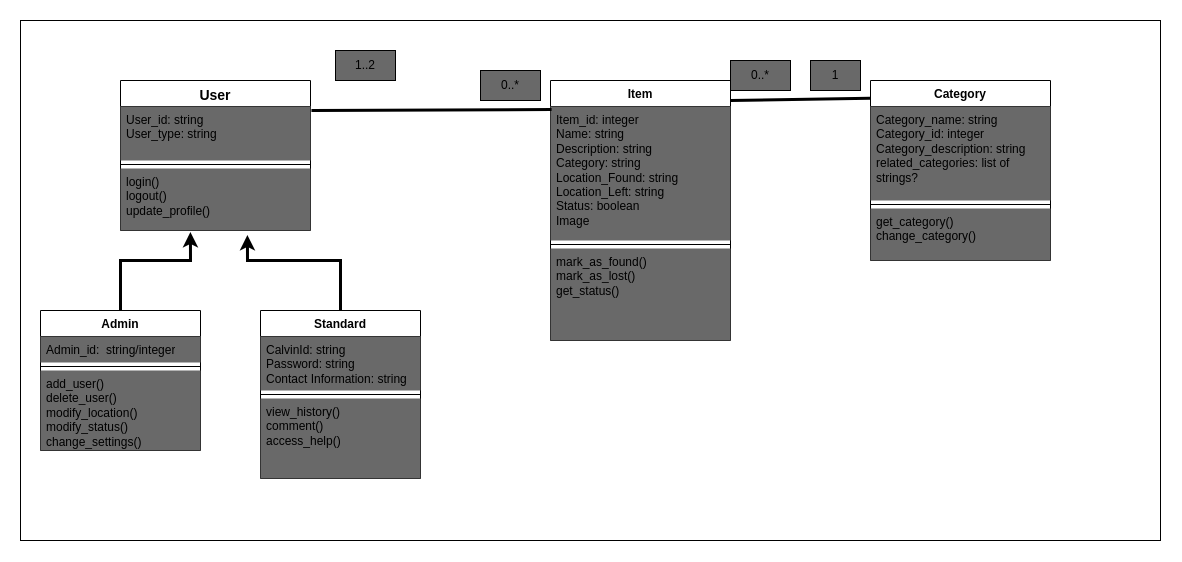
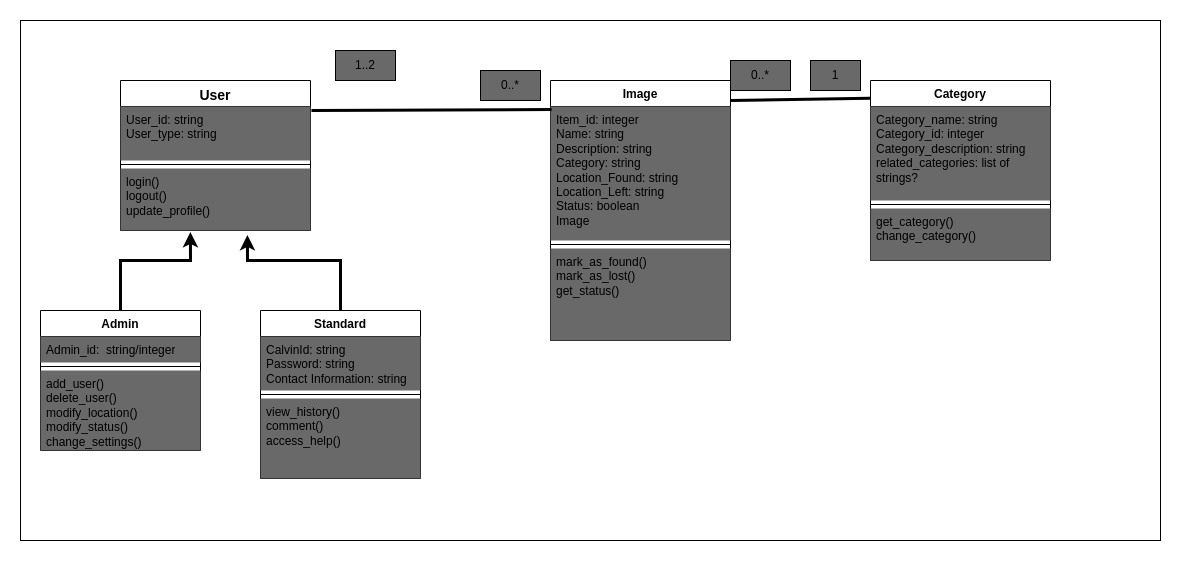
node "Item": label "Item" -> "Image"
